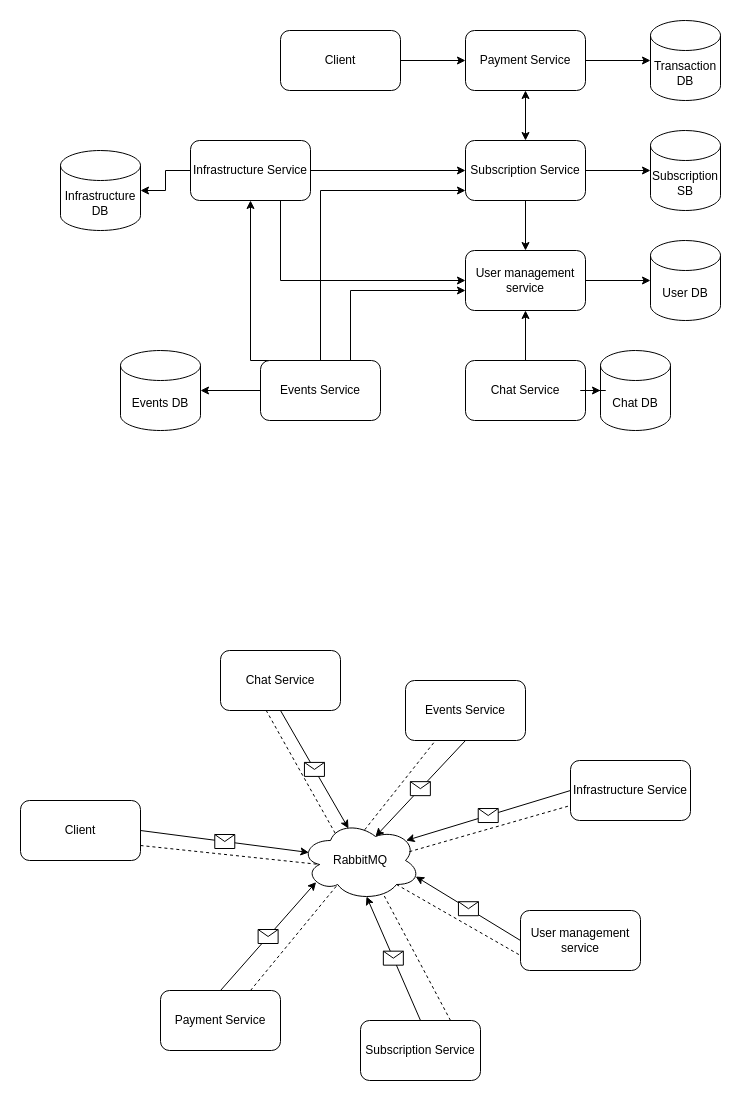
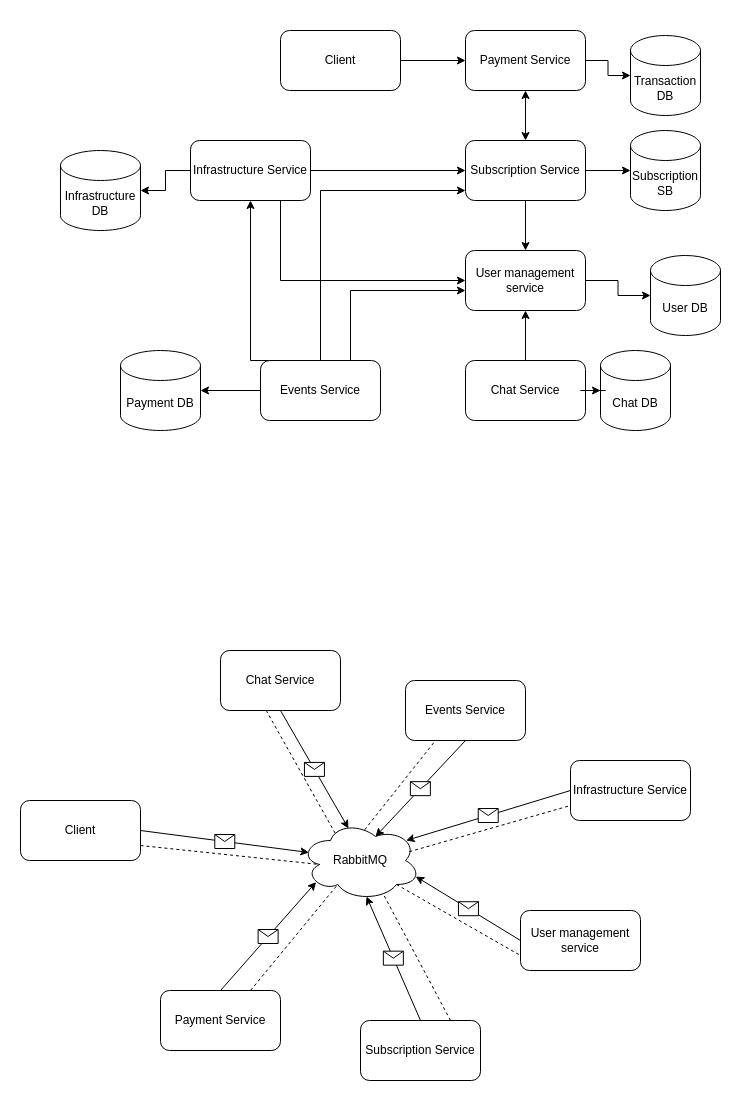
node "Transaction DB": moved (686, 61) -> (666, 76)
node "Subscription SB": moved (686, 171) -> (666, 171)
node "User DB": moved (686, 281) -> (686, 296)
node "Events DB": label "Events DB" -> "Payment DB"
